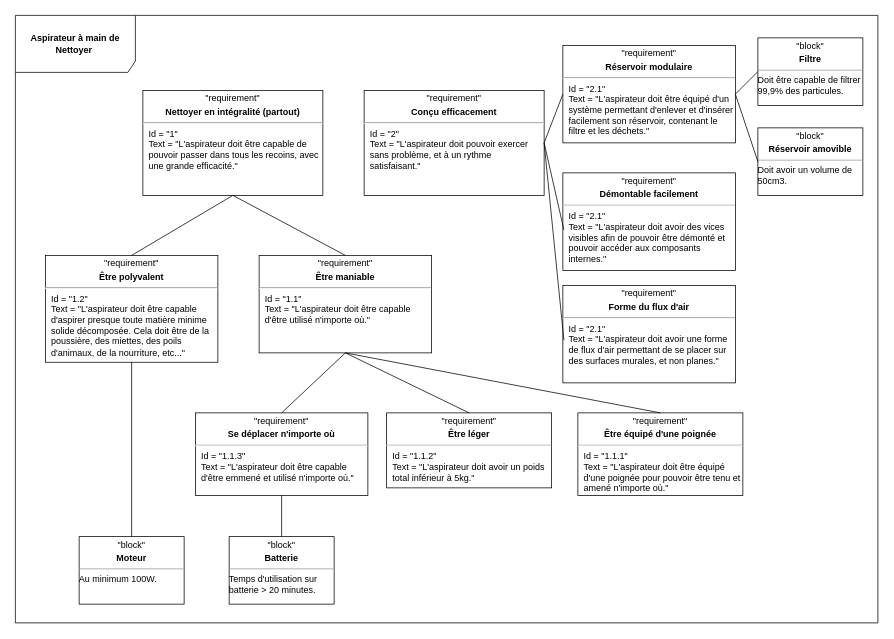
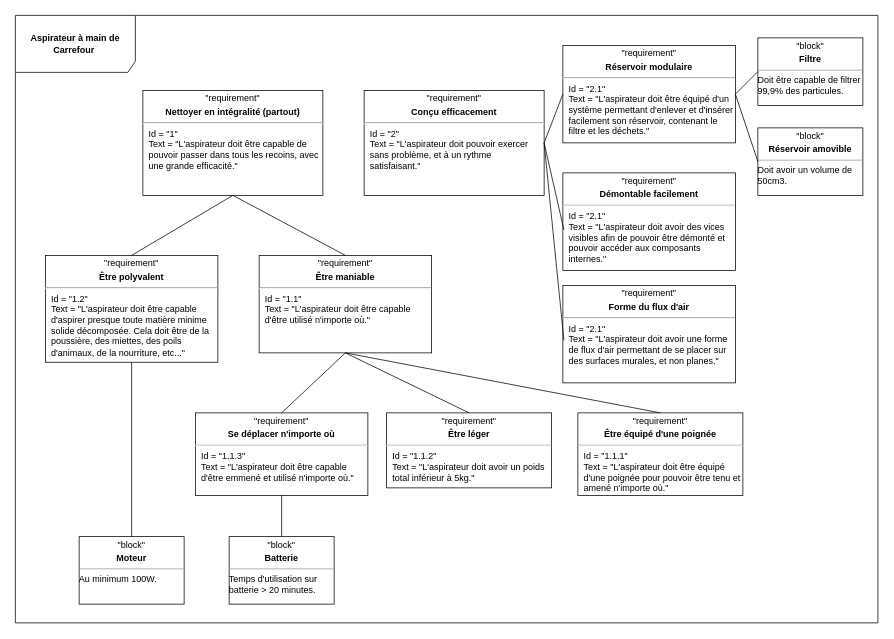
node "Aspirateur à main de Nettoyer": label "Aspirateur à main de Nettoyer" -> "Aspirateur à main de Carrefour"
